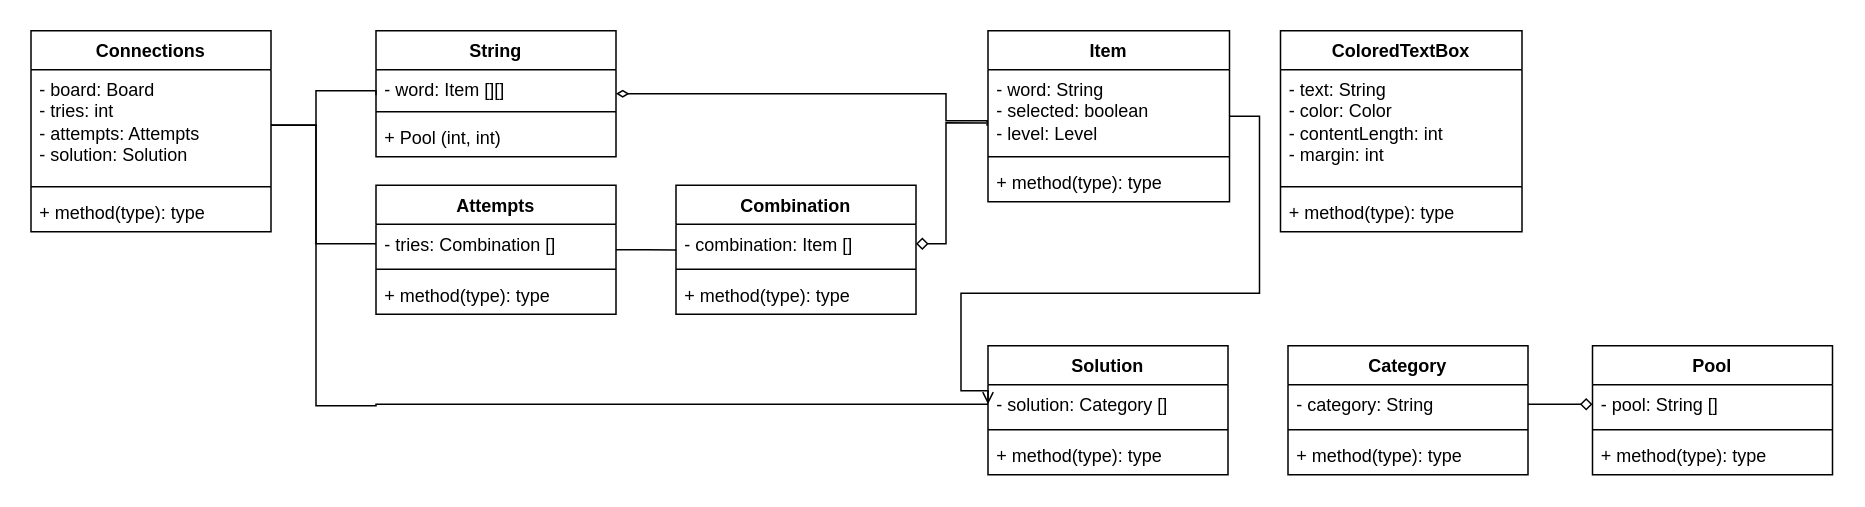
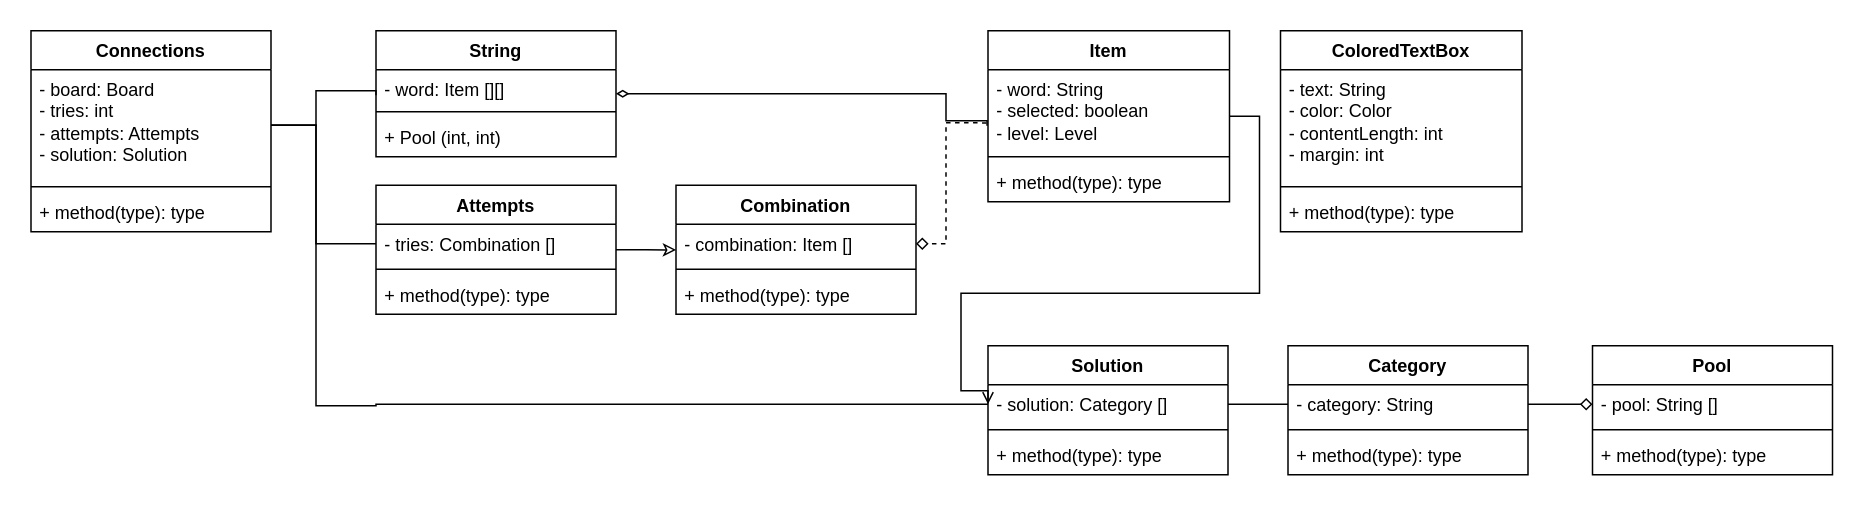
edge "- word: String - selected: boolean - level: Level" -> "- combination: Item []": style solid -> dashed
edge "- combination: Item []" -- "Attempts": arrowhead none -> classic
edge "- solution: Category []" -- "- category: String": added
